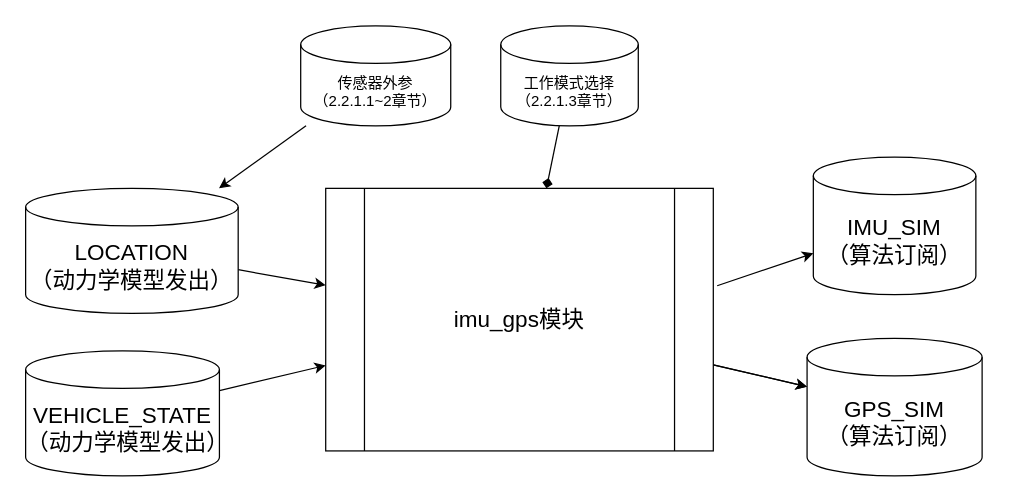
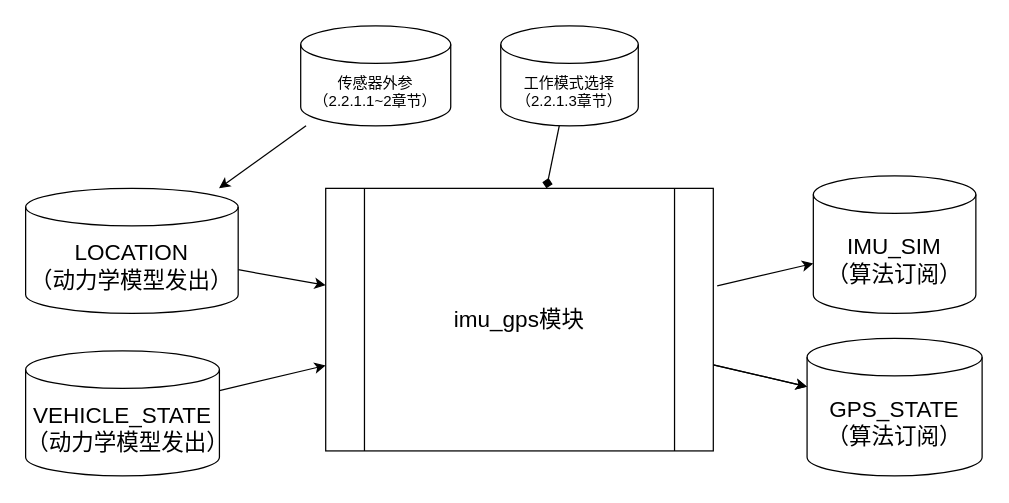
node "IMU_SIM （算法订阅）": moved (894, 226) -> (894, 244)
node "GPS_SIM （算法订阅）": label "GPS_SIM （算法订阅）" -> "GPS_STATE （算法订阅）"
